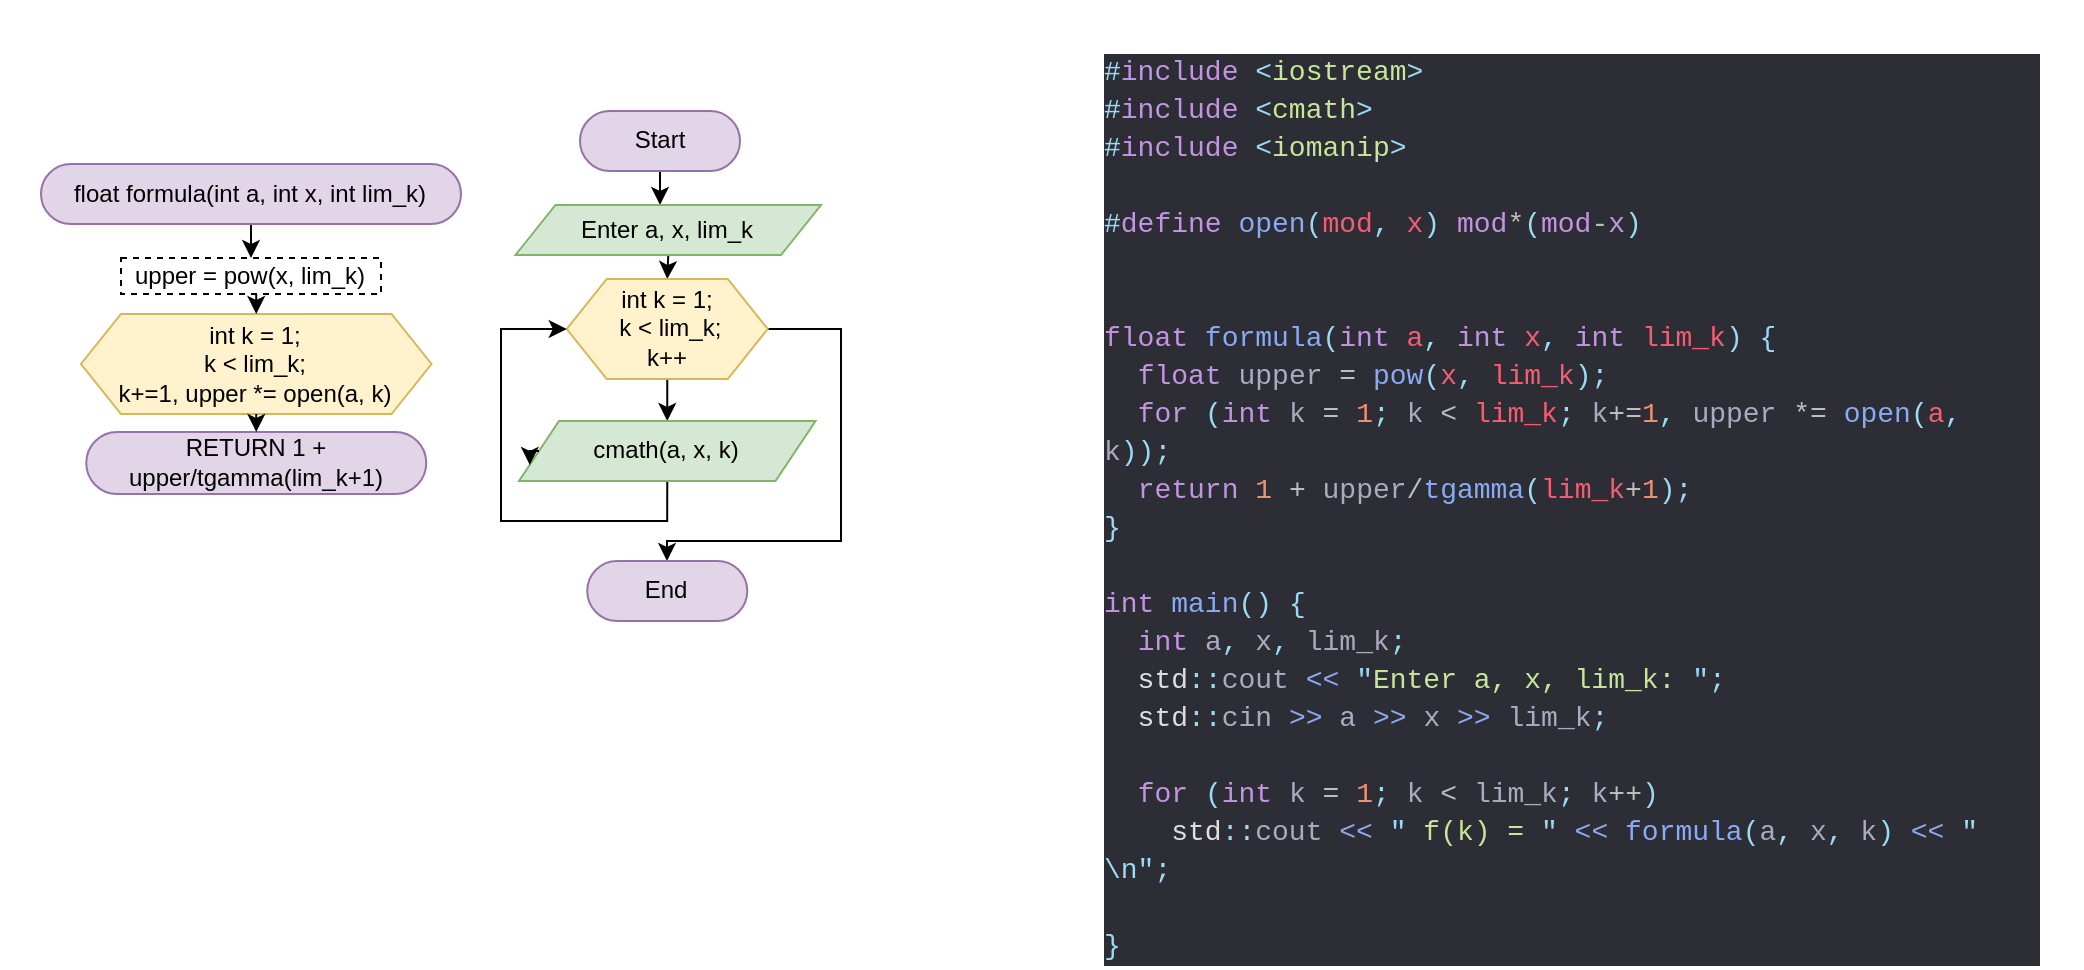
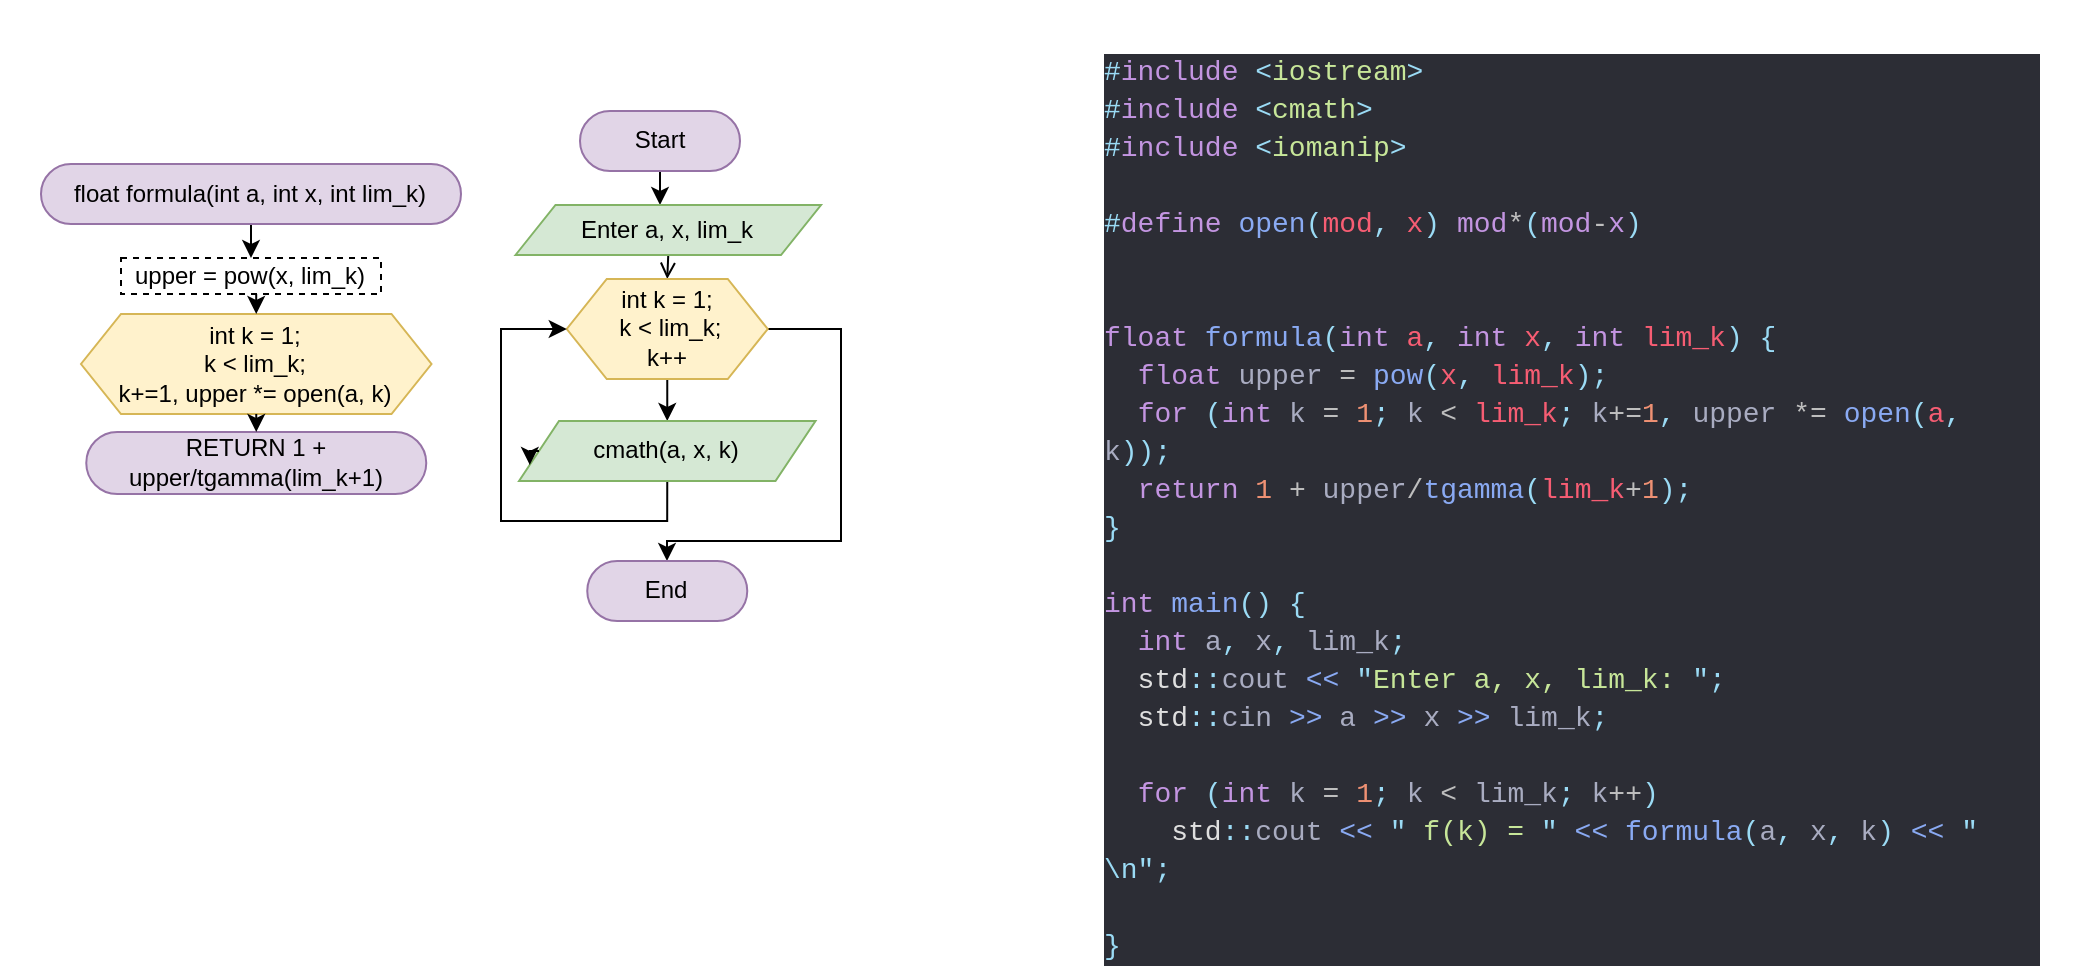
edge "Enter a, x, lim_k" -> "int k = 1; k < lim_k; k++": arrowhead classic -> open
